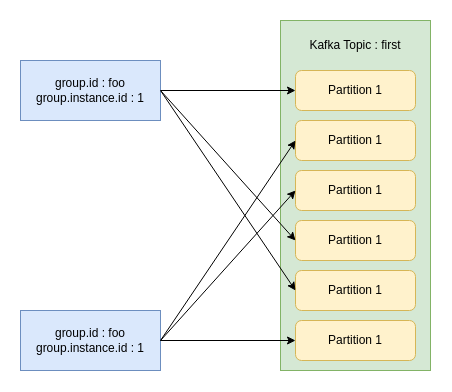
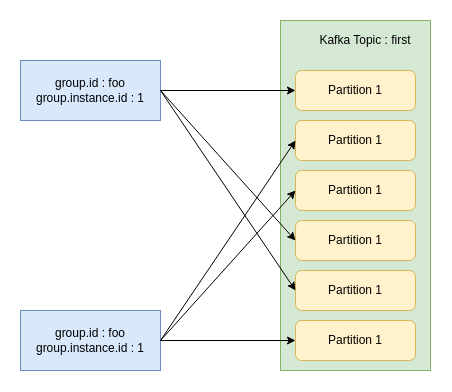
node "Kafka Topic : first": moved (356, 46) -> (366, 41)
